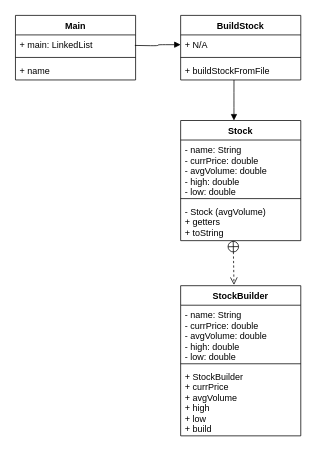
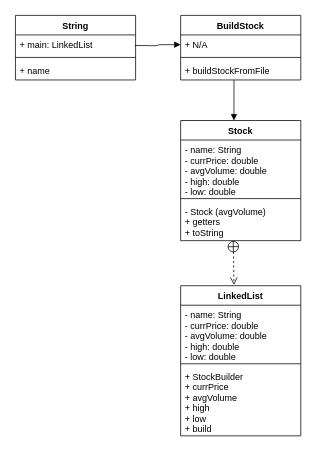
node "Main": label "Main" -> "String"
node "StockBuilder": label "StockBuilder" -> "LinkedList"
